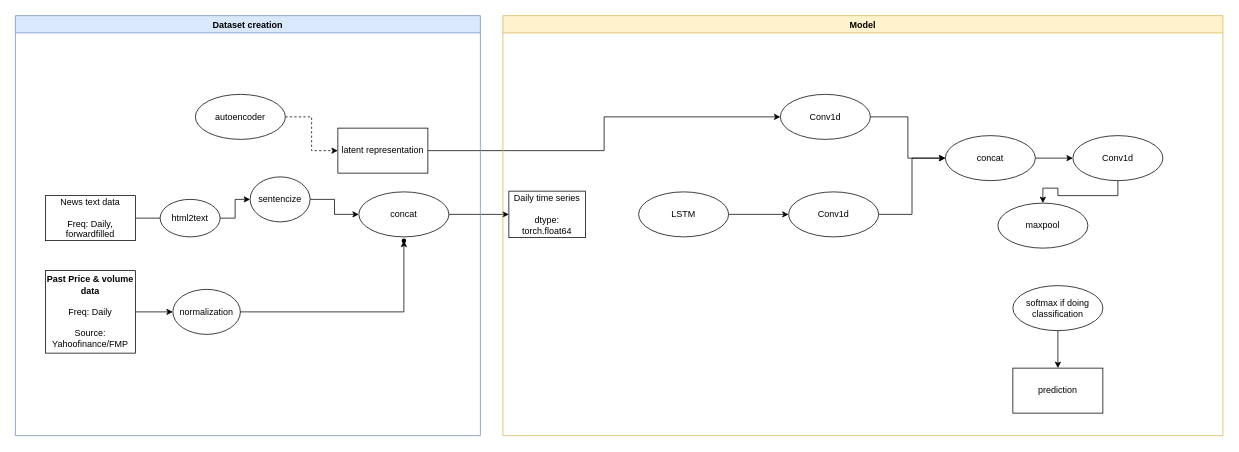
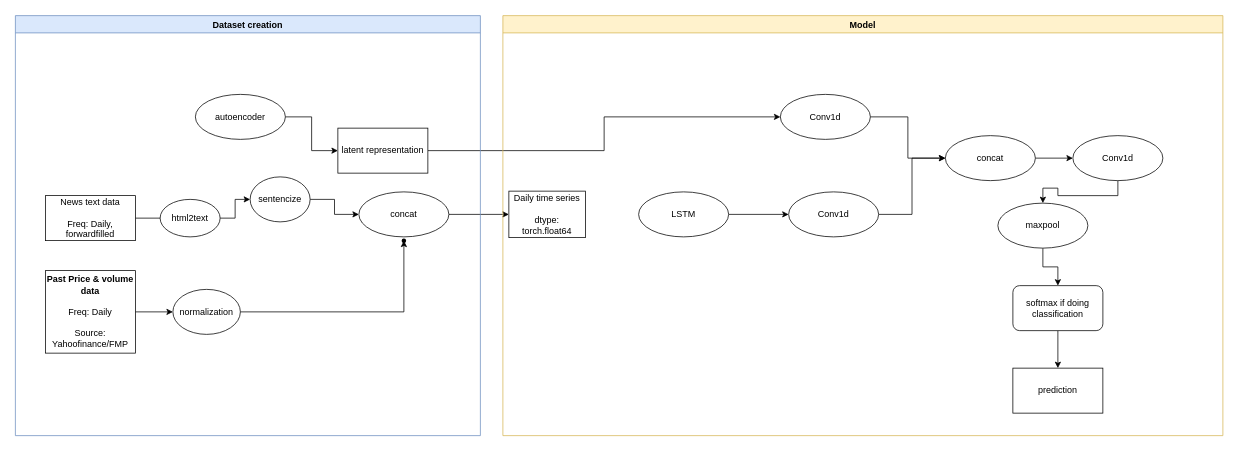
edge "autoencoder" -> "latent representation": style dashed -> solid
edge "maxpool" -> "softmax if doing classification": added
node "softmax if doing classification": shape ellipse -> rounded rectangle
